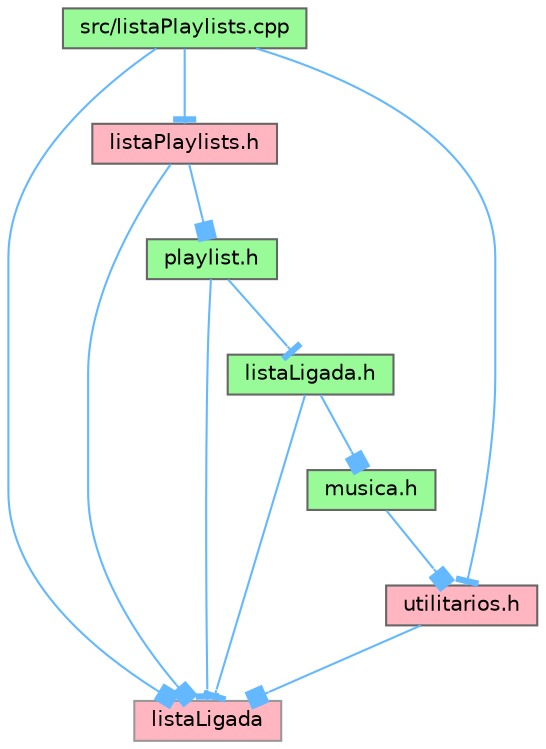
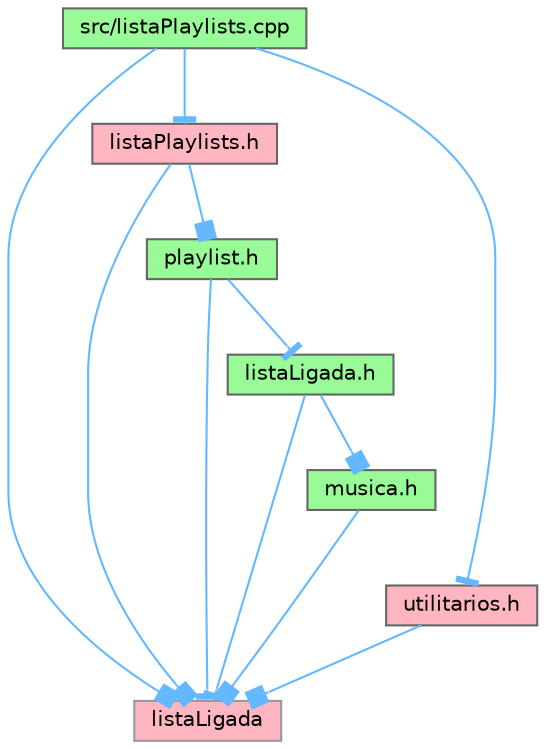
edge "musica.h" -> "utilitarios.h": now "musica.h" -> "listaLigada"
